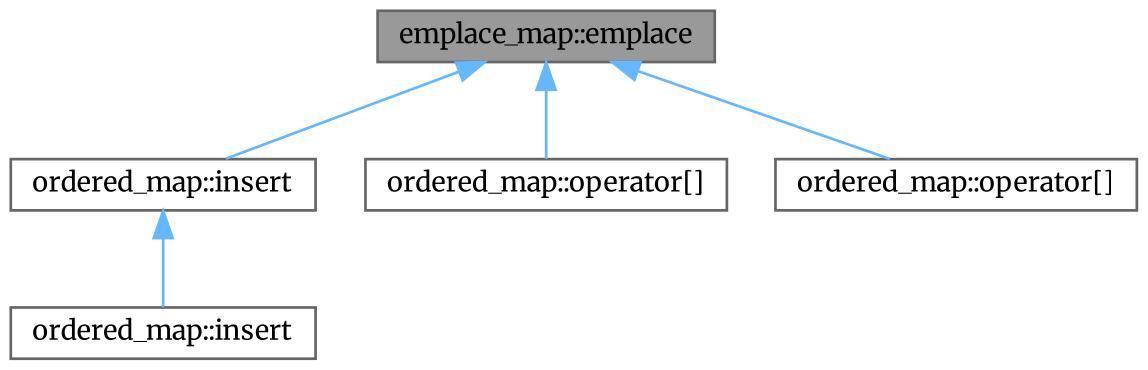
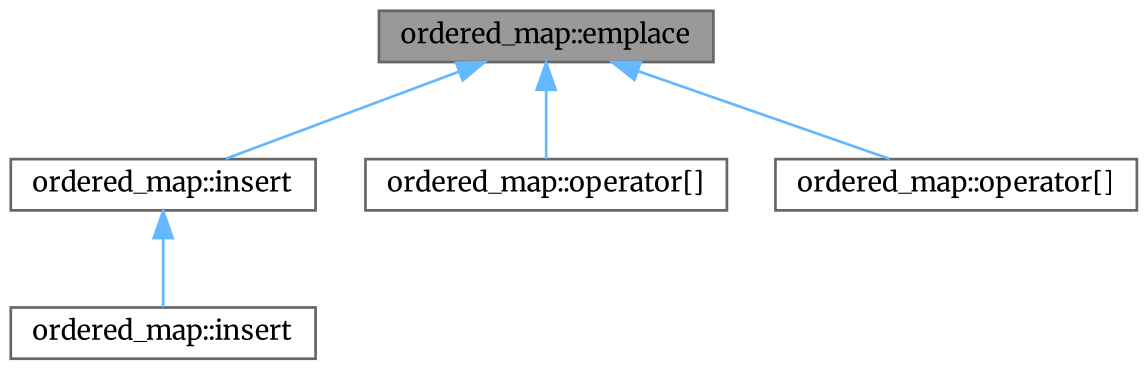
node "emplace_map::emplace": label "emplace_map::emplace" -> "ordered_map::emplace"
